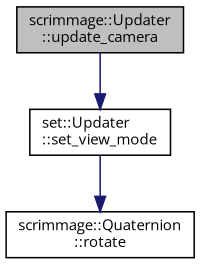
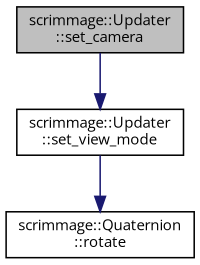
node "scrimmage::Updater ::update_camera": label "scrimmage::Updater ::update_camera" -> "scrimmage::Updater ::set_camera"
node "set::Updater ::set_view_mode": label "set::Updater ::set_view_mode" -> "scrimmage::Updater ::set_view_mode"
